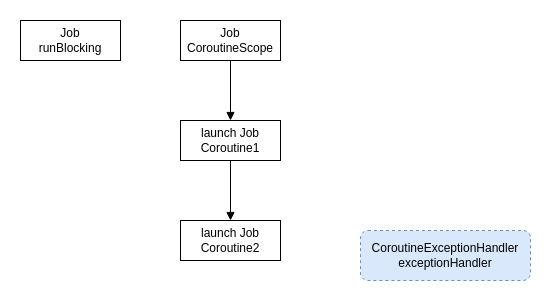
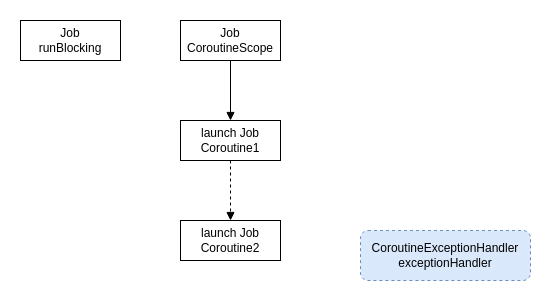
edge "launch Job Coroutine1" -> "launch Job Coroutine2": style solid -> dashed
